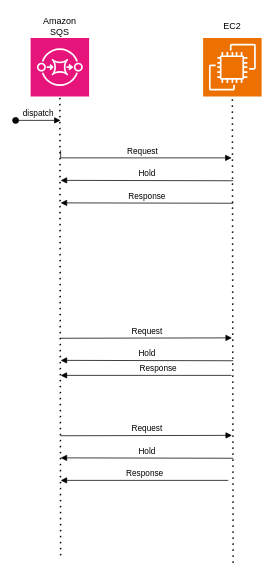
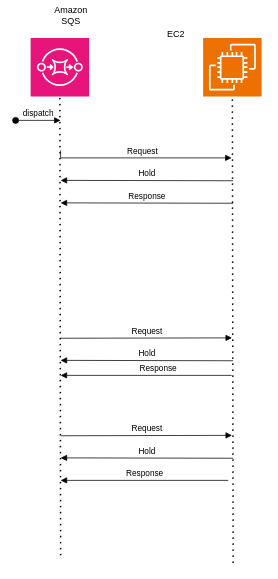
node "Amazon SQS": moved (60, 27) -> (71, 15)
node "EC2": moved (232, 27) -> (176, 34)
